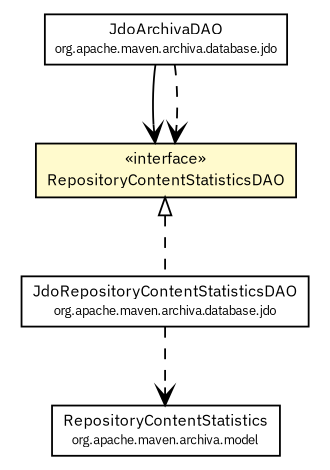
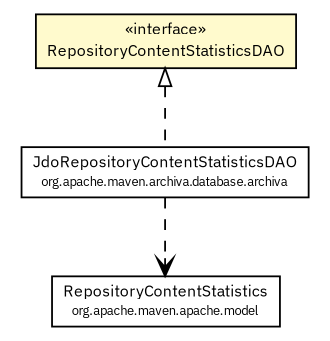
node "JdoArchivaDAO": removed
node "JdoRepositoryContentStatisticsDAO": text "org.apache.maven.archiva.database.jdo" -> "org.apache.maven.archiva.database.archiva"
node "RepositoryContentStatistics": text "org.apache.maven.archiva.model" -> "org.apache.maven.apache.model"
